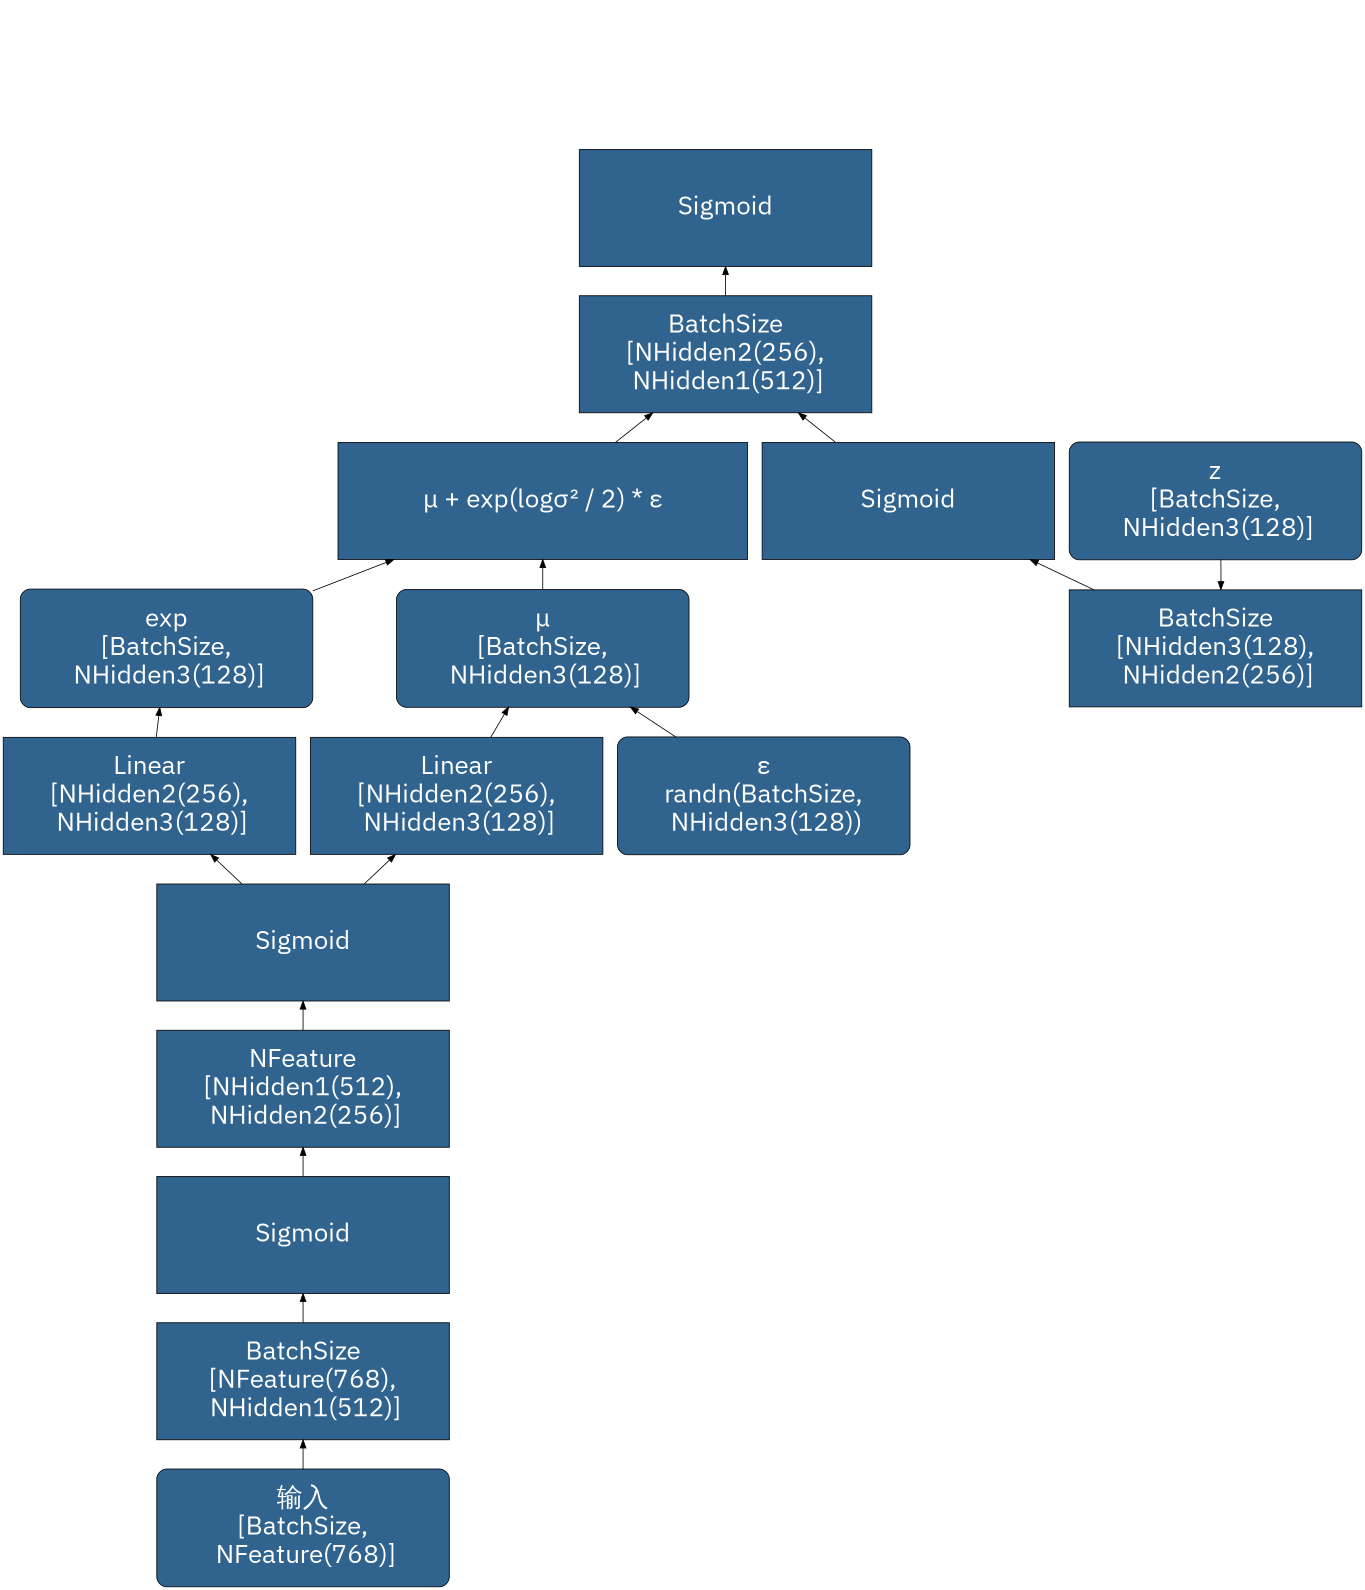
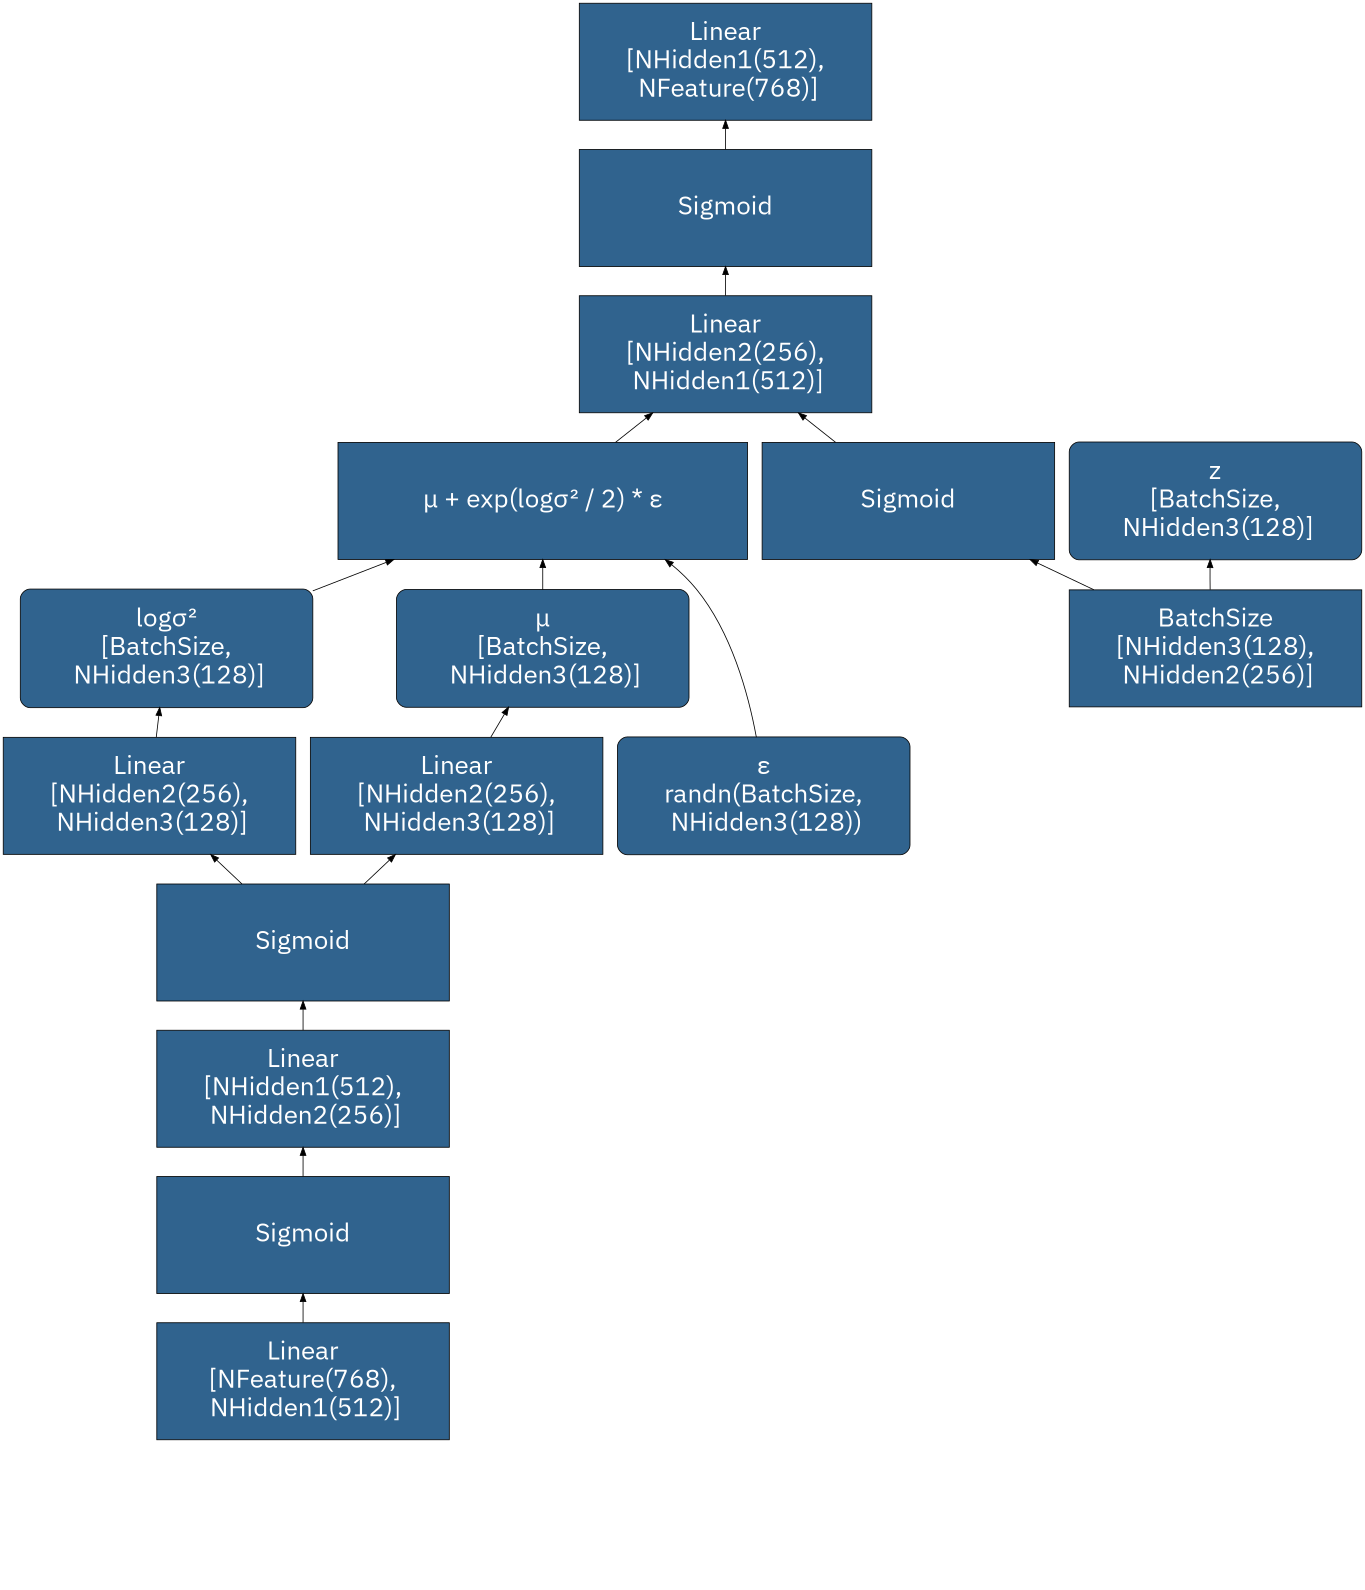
node "Linear [NHidden1(512), NFeature(768)]": added
node "BatchSize [NHidden2(256), NHidden1(512)]": label "BatchSize [NHidden2(256), NHidden1(512)]" -> "Linear [NHidden2(256), NHidden1(512)]"
edge "z [BatchSize, NHidden3(128)]" -> "BatchSize [NHidden3(128), NHidden2(256)]": reversed
node "exp [BatchSize, NHidden3(128)]": label "exp [BatchSize, NHidden3(128)]" -> "logσ² [BatchSize, NHidden3(128)]"
edge "ε randn(BatchSize, NHidden3(128))" -> "μ [BatchSize, NHidden3(128)]": now "ε randn(BatchSize, NHidden3(128))" -> "μ + exp(logσ² / 2) * ε"
node "NFeature [NHidden1(512), NHidden2(256)]": label "NFeature [NHidden1(512), NHidden2(256)]" -> "Linear [NHidden1(512), NHidden2(256)]"
node "BatchSize [NFeature(768), NHidden1(512)]": label "BatchSize [NFeature(768), NHidden1(512)]" -> "Linear [NFeature(768), NHidden1(512)]"
node "输入 [BatchSize, NFeature(768)]": removed
